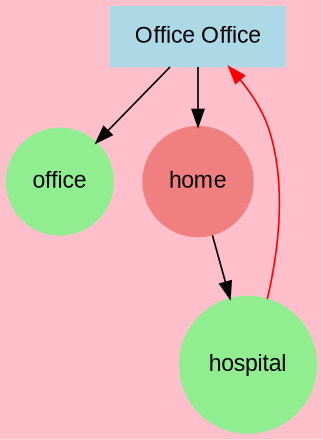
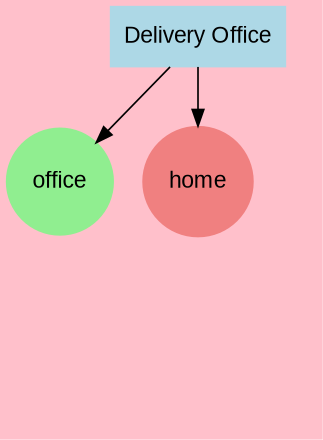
node "Office Office": label "Office Office" -> "Delivery Office"
node "hospital": removed
